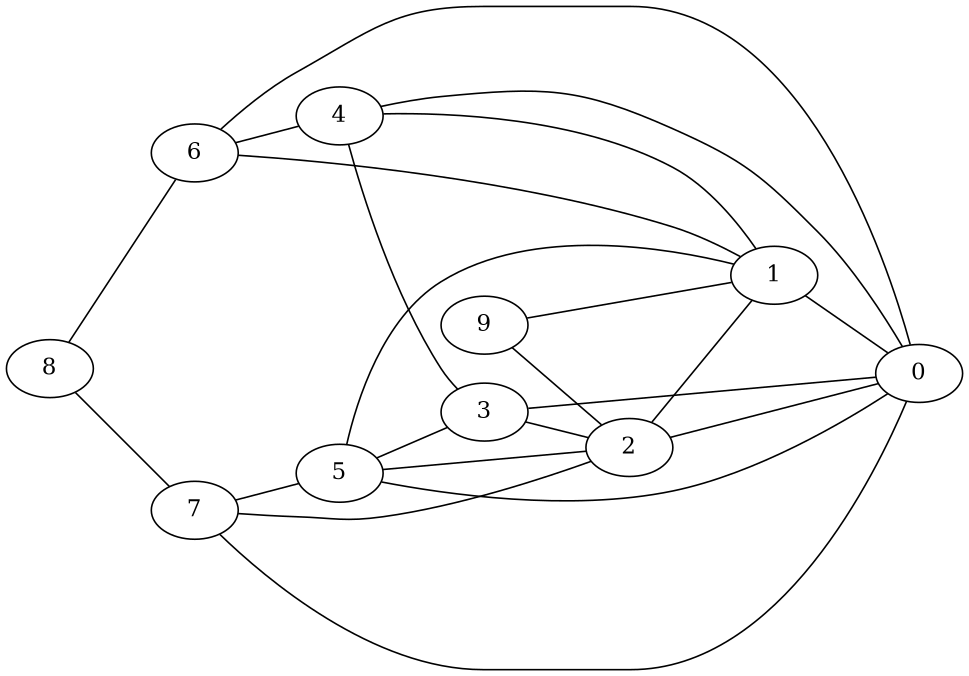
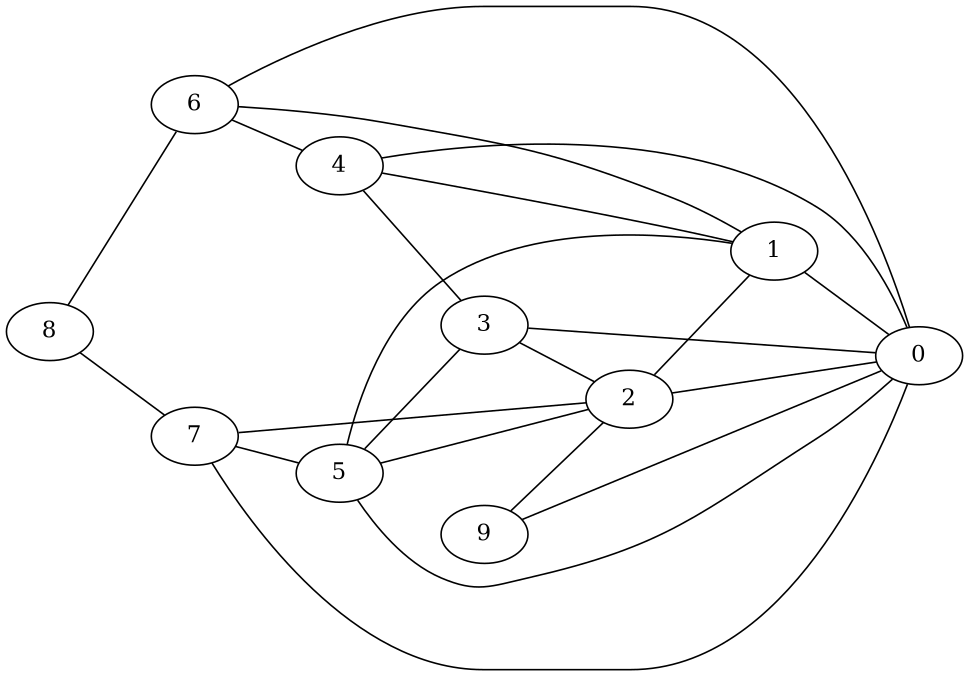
edge "1" -- "9": now "0" -- "9"
